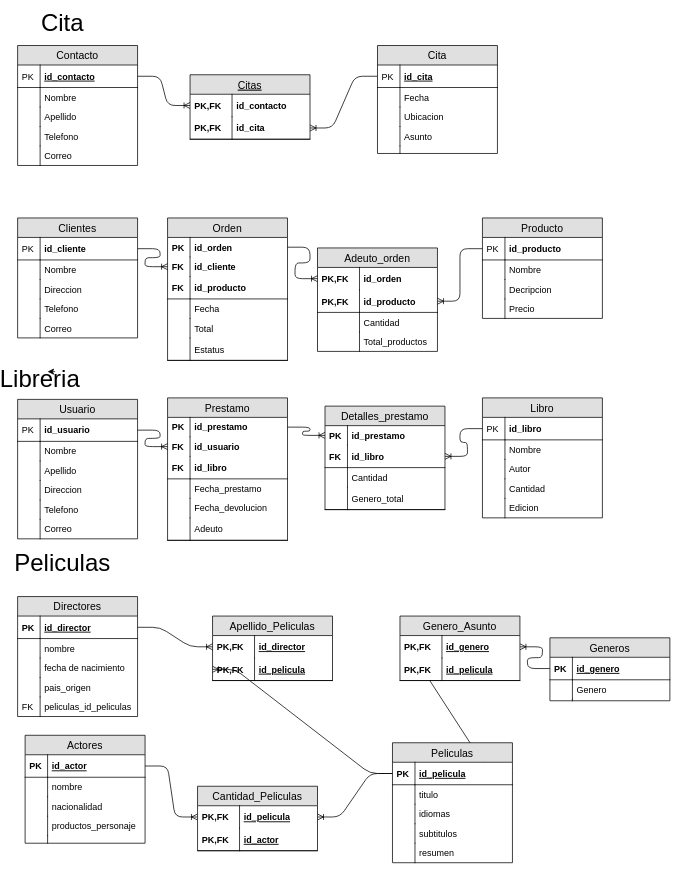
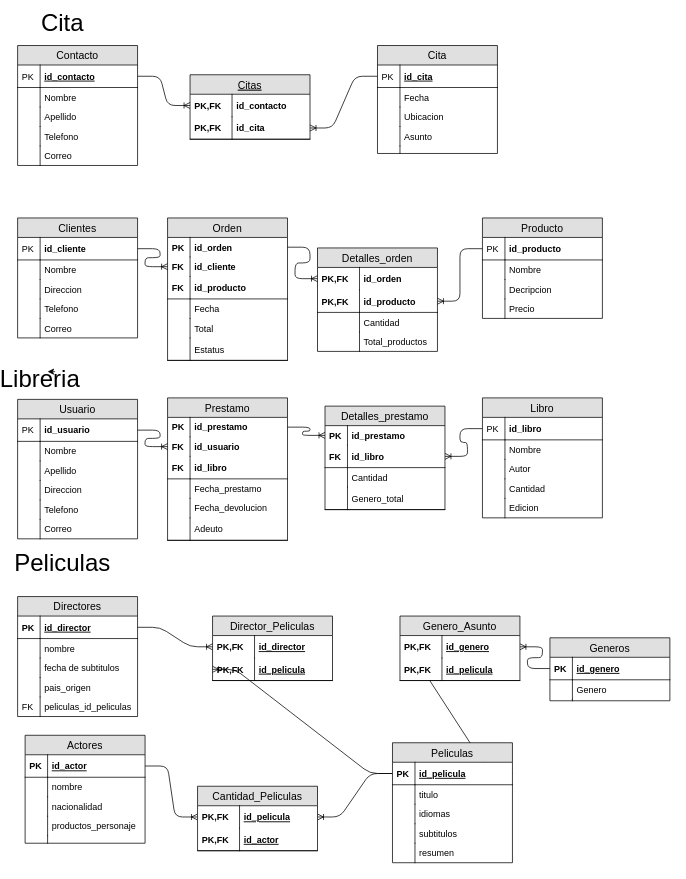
node "Adeuto_orden": label "Adeuto_orden" -> "Detalles_orden"
node "Apellido_Peliculas": label "Apellido_Peliculas" -> "Director_Peliculas"
node "fecha de nacimiento": label "fecha de nacimiento" -> "fecha de subtitulos"
